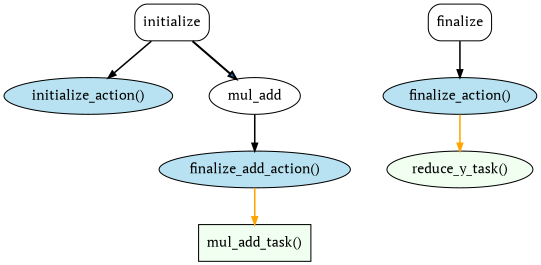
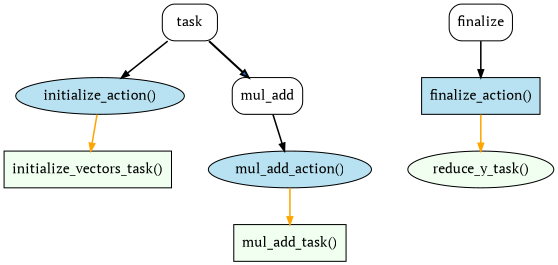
node "initialize": label "initialize" -> "task"
node "mul_add": shape ellipse -> box
node "finalize_action()": shape ellipse -> box
node "initialize_vectors_task()": added
node "finalize_add_action()": label "finalize_add_action()" -> "mul_add_action()"
